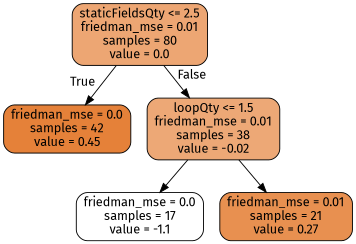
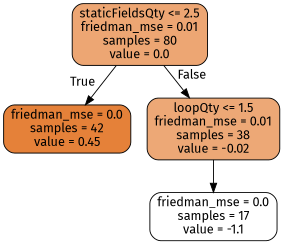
node "friedman_mse = 0.01 samples = 21 value = 0.27": removed
